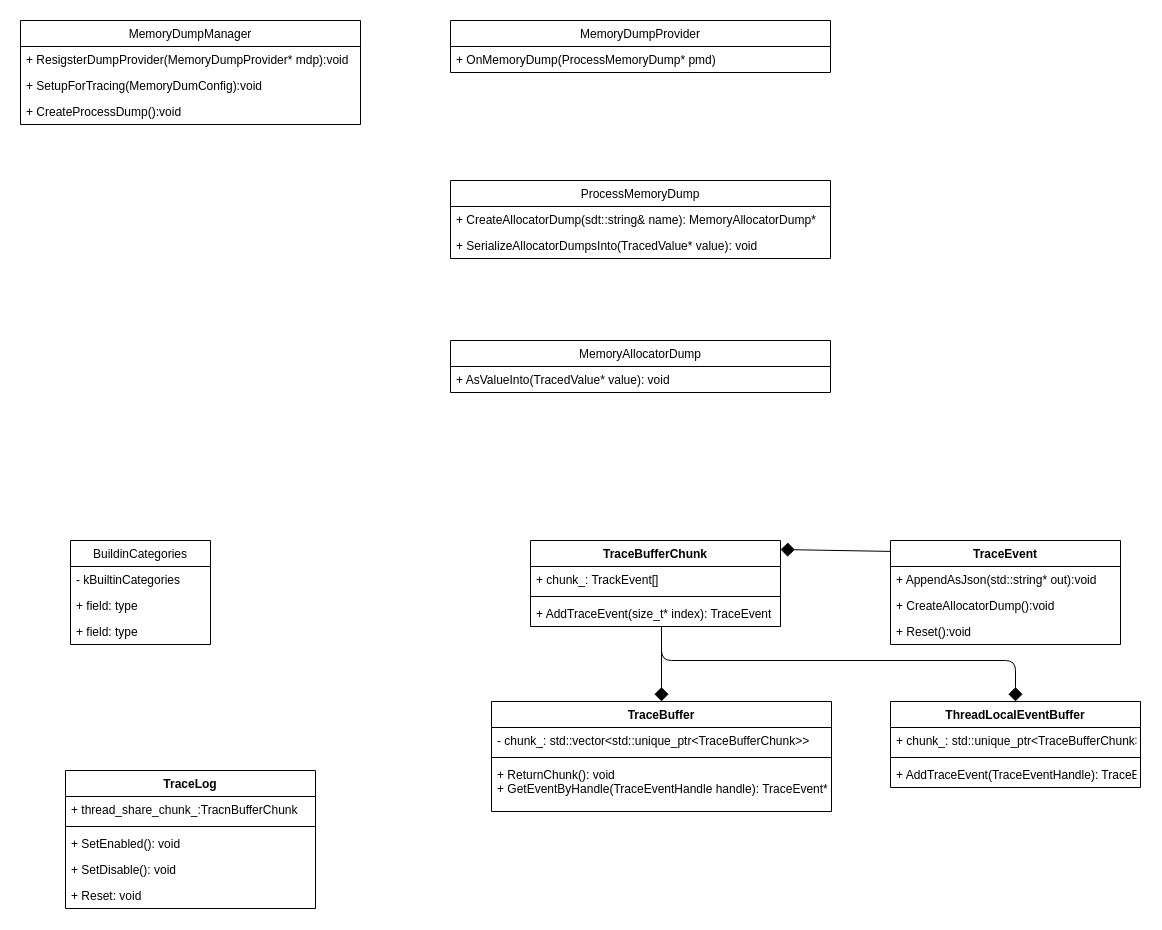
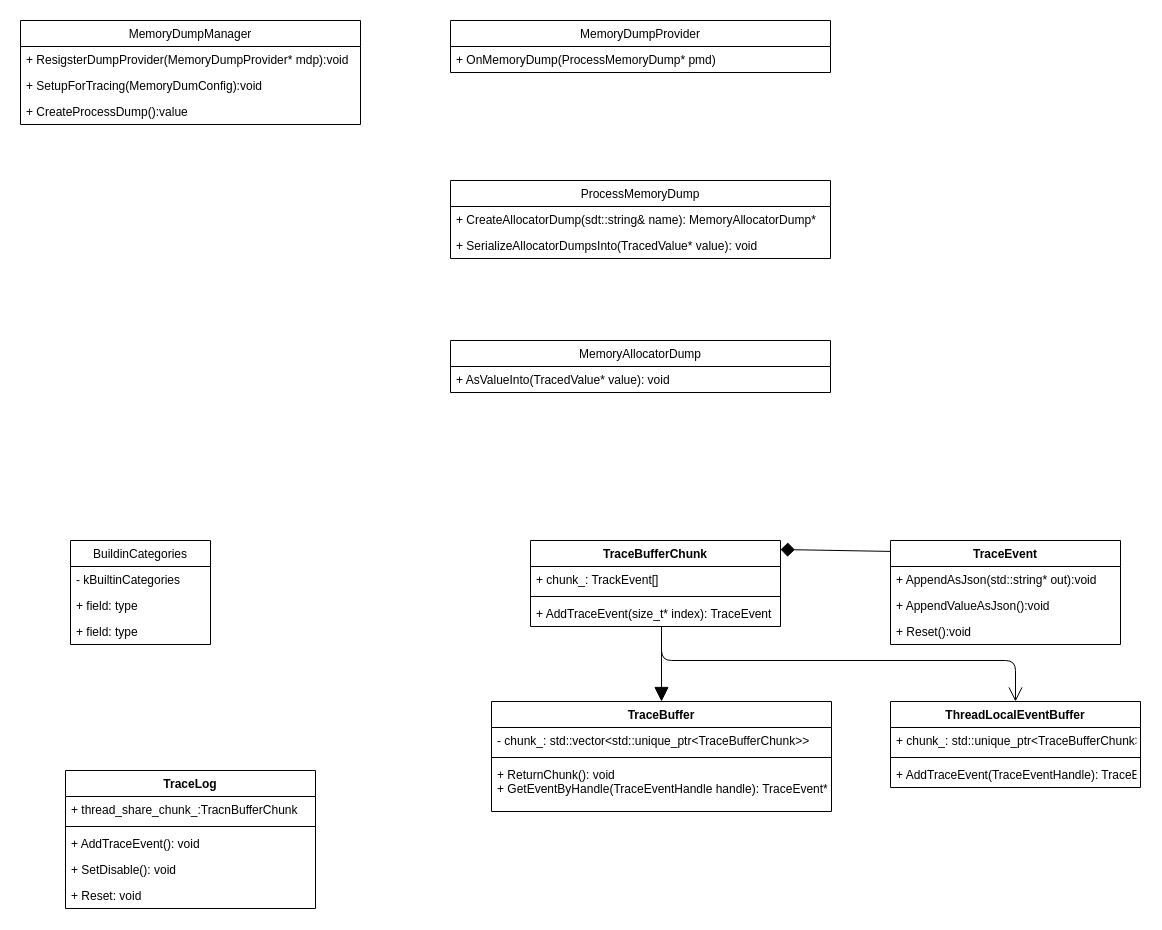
node "+ CreateProcessDump():void": label "+ CreateProcessDump():void" -> "+ CreateProcessDump():value"
node "+ CreateAllocatorDump():void": label "+ CreateAllocatorDump():void" -> "+ AppendValueAsJson():void"
edge "+ AddTraceEvent(size_t* index): TraceEvent" -> "TraceBuffer": arrowhead diamond -> block
edge "+ AddTraceEvent(size_t* index): TraceEvent" -> "ThreadLocalEventBuffer": arrowhead diamond -> open
node "+ SetEnabled(): void": label "+ SetEnabled(): void" -> "+ AddTraceEvent(): void"
